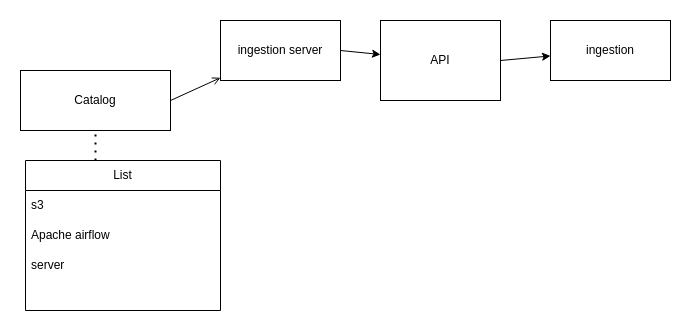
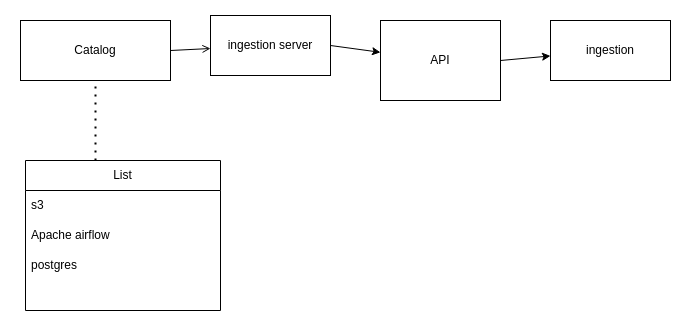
node "ingestion server": moved (281, 51) -> (271, 46)
node "Catalog": moved (96, 101) -> (96, 51)
node "server": label "server" -> "postgres"
